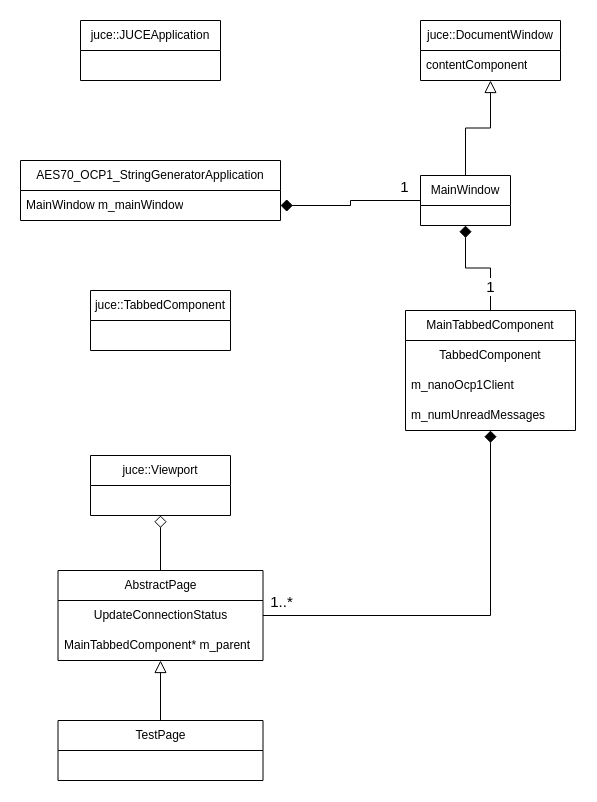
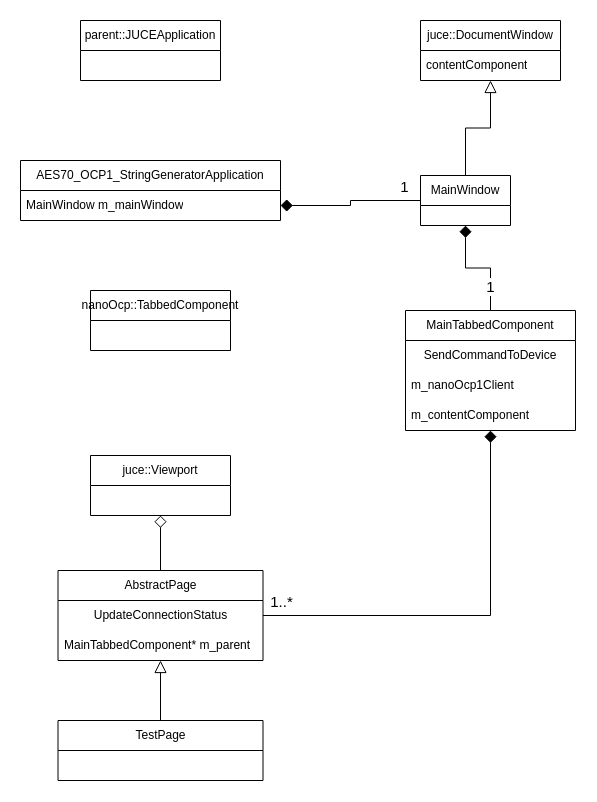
node "juce::JUCEApplication": label "juce::JUCEApplication" -> "parent::JUCEApplication"
node "juce::TabbedComponent": label "juce::TabbedComponent" -> "nanoOcp::TabbedComponent"
node "TabbedComponent": label "TabbedComponent" -> "SendCommandToDevice"
node "m_numUnreadMessages": label "m_numUnreadMessages" -> "m_contentComponent"
